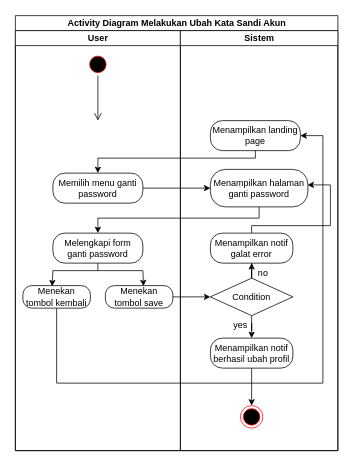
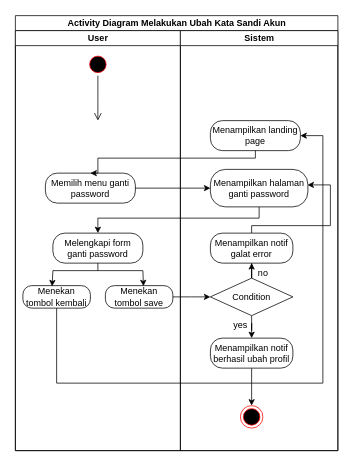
node "Memilih menu ganti password": moved (98, 188) -> (90, 188)
